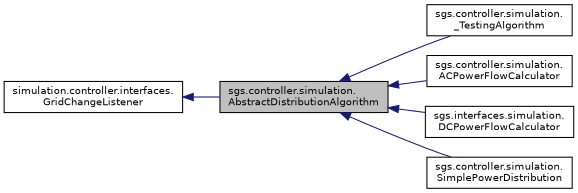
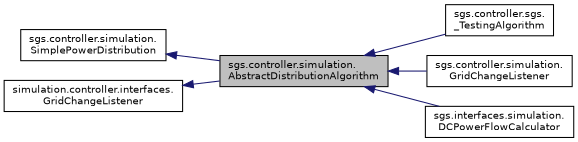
node "sgs.controller.simulation. _TestingAlgorithm": label "sgs.controller.simulation. _TestingAlgorithm" -> "sgs.controller.sgs. _TestingAlgorithm"
node "sgs.controller.simulation. ACPowerFlowCalculator": label "sgs.controller.simulation. ACPowerFlowCalculator" -> "sgs.controller.simulation. GridChangeListener"
edge "sgs.controller.simulation. SimplePowerDistribution" -> "sgs.controller.simulation. AbstractDistributionAlgorithm": reversed
